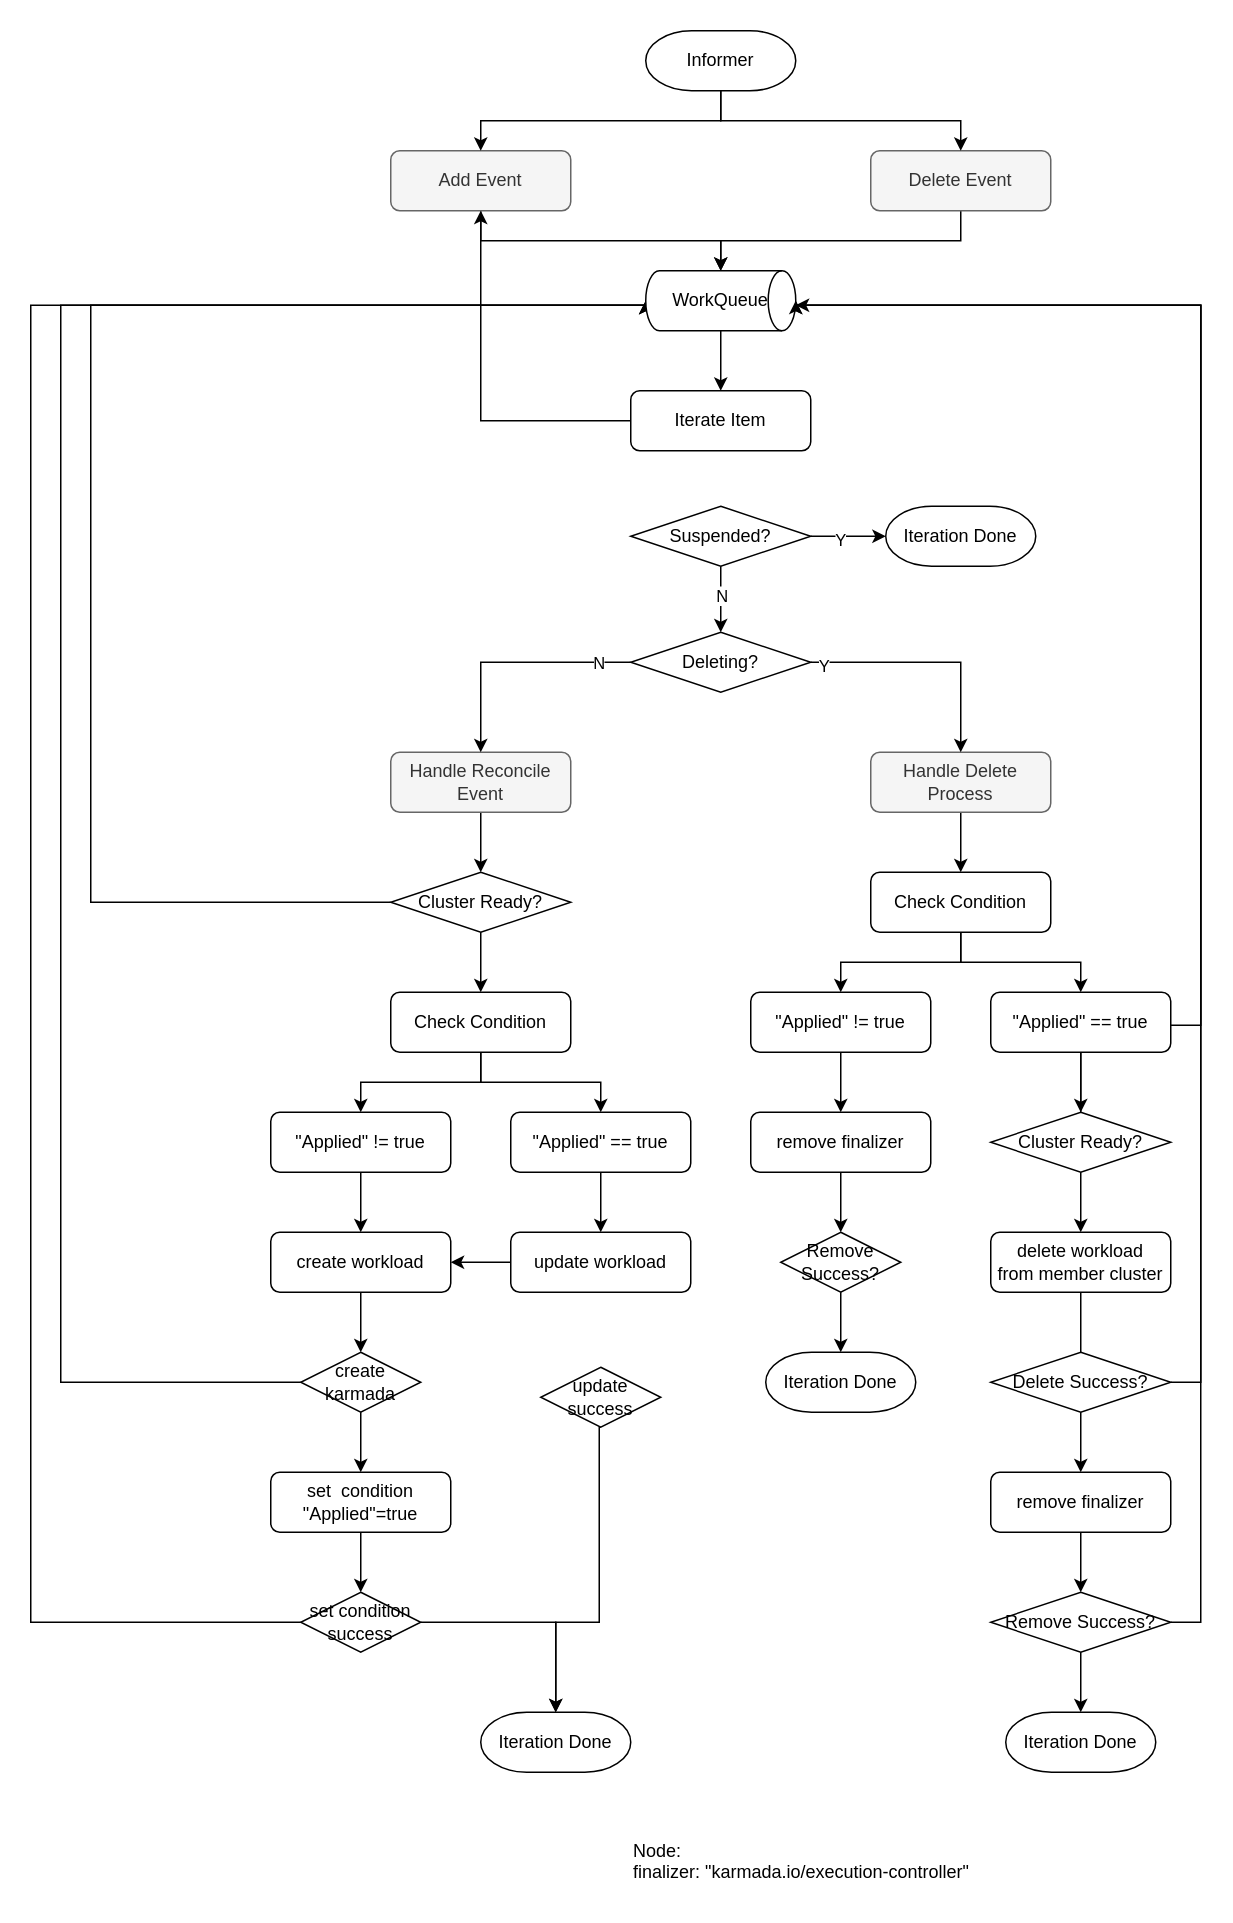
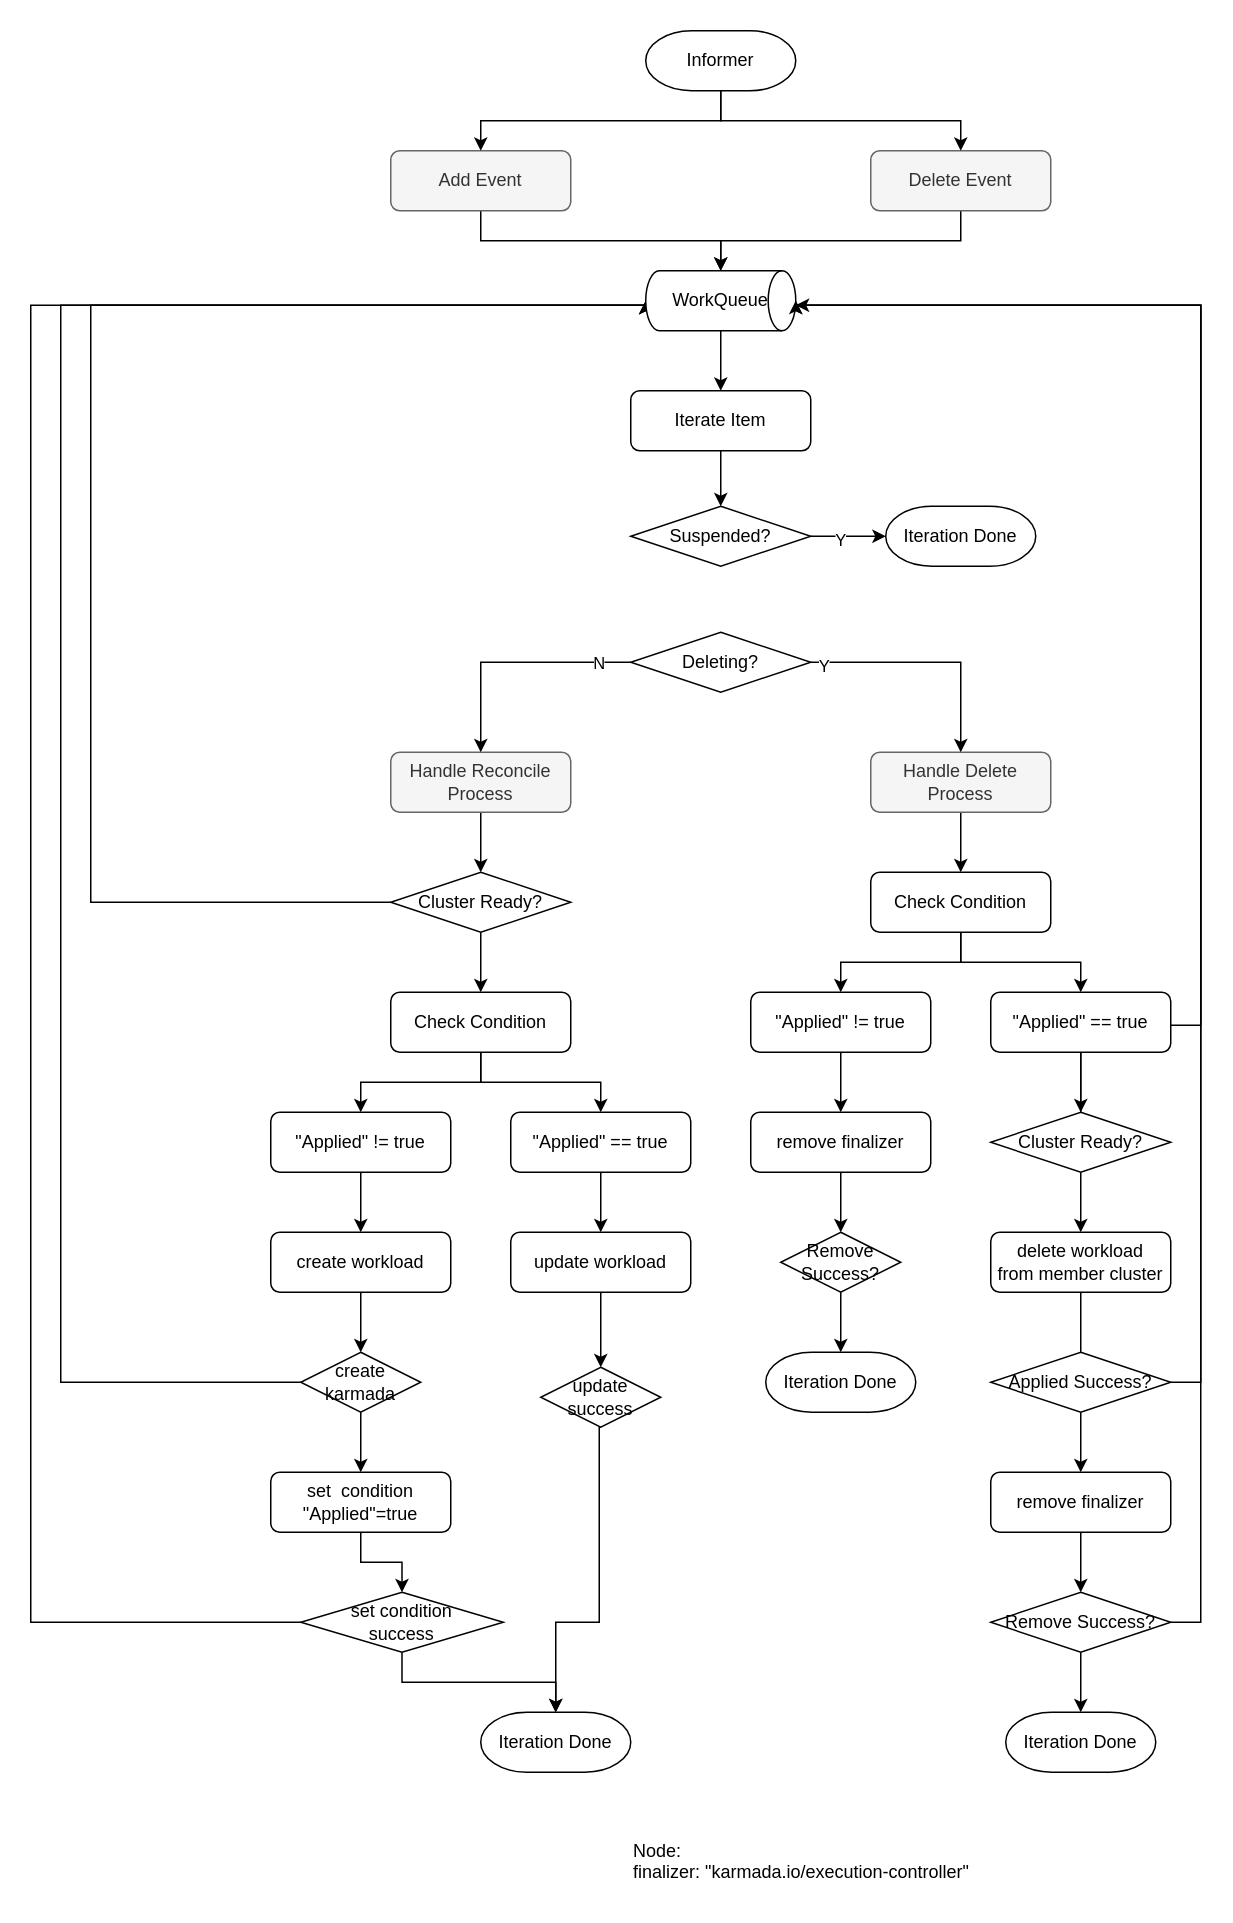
edge "Iterate Item" -> "Add Event": now "Iterate Item" -> "Suspended?"
edge "Suspended?" -> "Deleting?": removed, label "N"
node "Handle Reconcile Event": label "Handle Reconcile Event" -> "Handle Reconcile Process"
edge "update workload" -> "create workload": now "update workload" -> "update success"
node "Delete Success?": label "Delete Success?" -> "Applied Success?"
node "set condition success": size 120x60 -> 203x60
